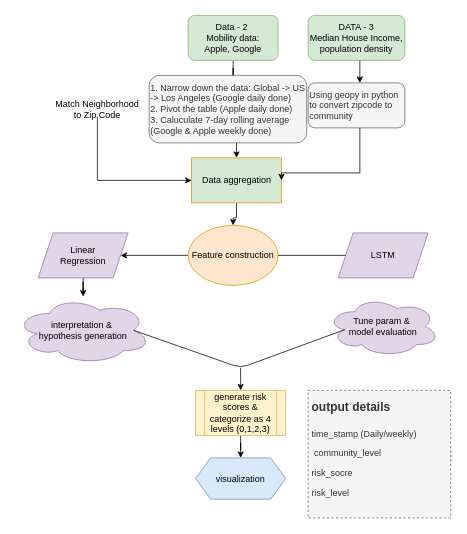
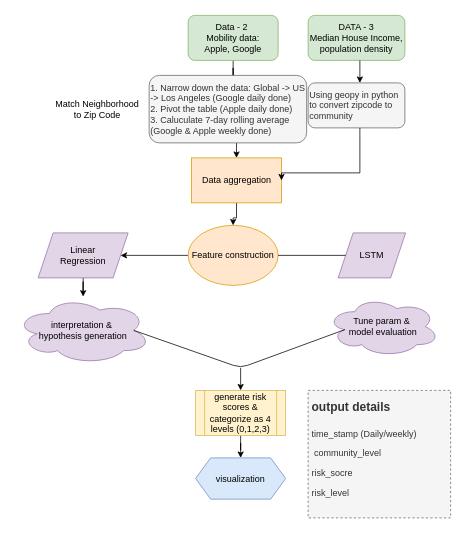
edge "Match Neighborhood to Zip Code" -> "Data aggregation": removed
node "Data aggregation": fillcolor #d5e8d4 -> #ffe6cc
node "LSTM": size 90x45 -> 68x45
